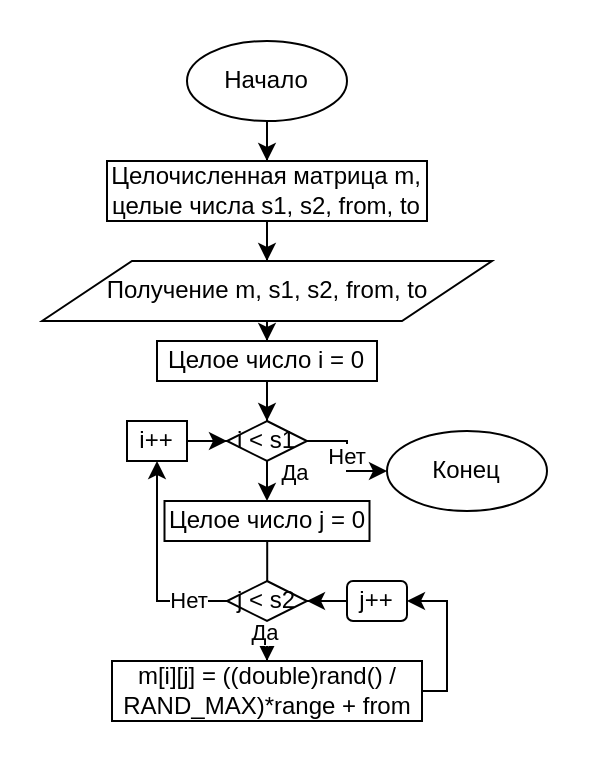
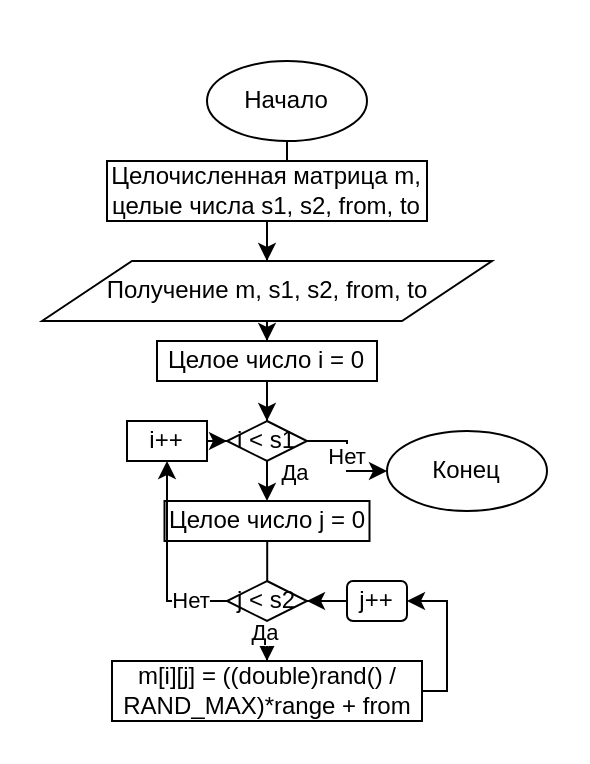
node "Начало": moved (267, 81) -> (287, 101)
node "i++": size 60x40 -> 80x40
